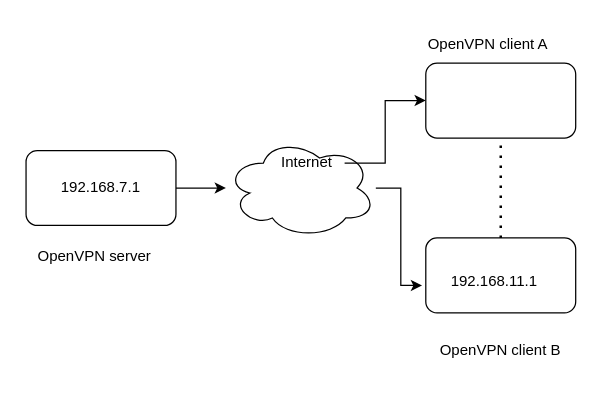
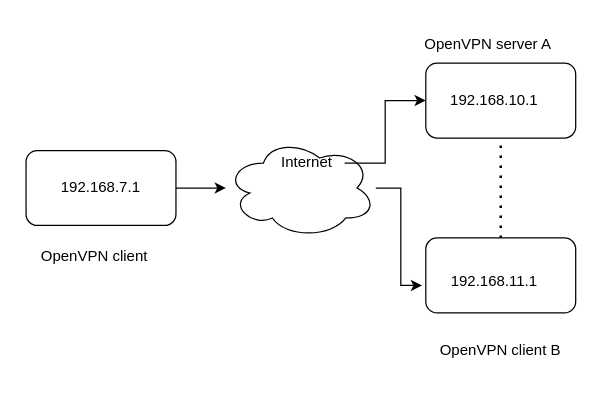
node "OpenVPN client A": label "OpenVPN client A" -> "OpenVPN server A"
node "192.168.10.1": added
node "OpenVPN server": label "OpenVPN server" -> "OpenVPN client"
